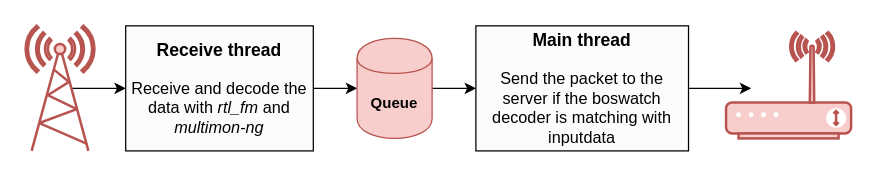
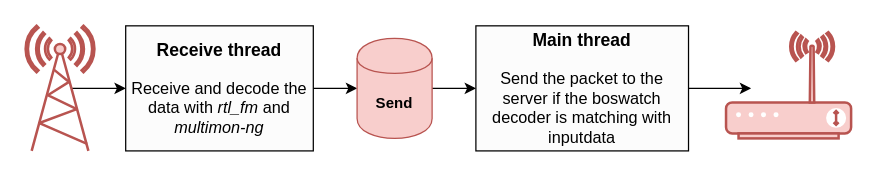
node "Queue": label "Queue" -> "Send"
